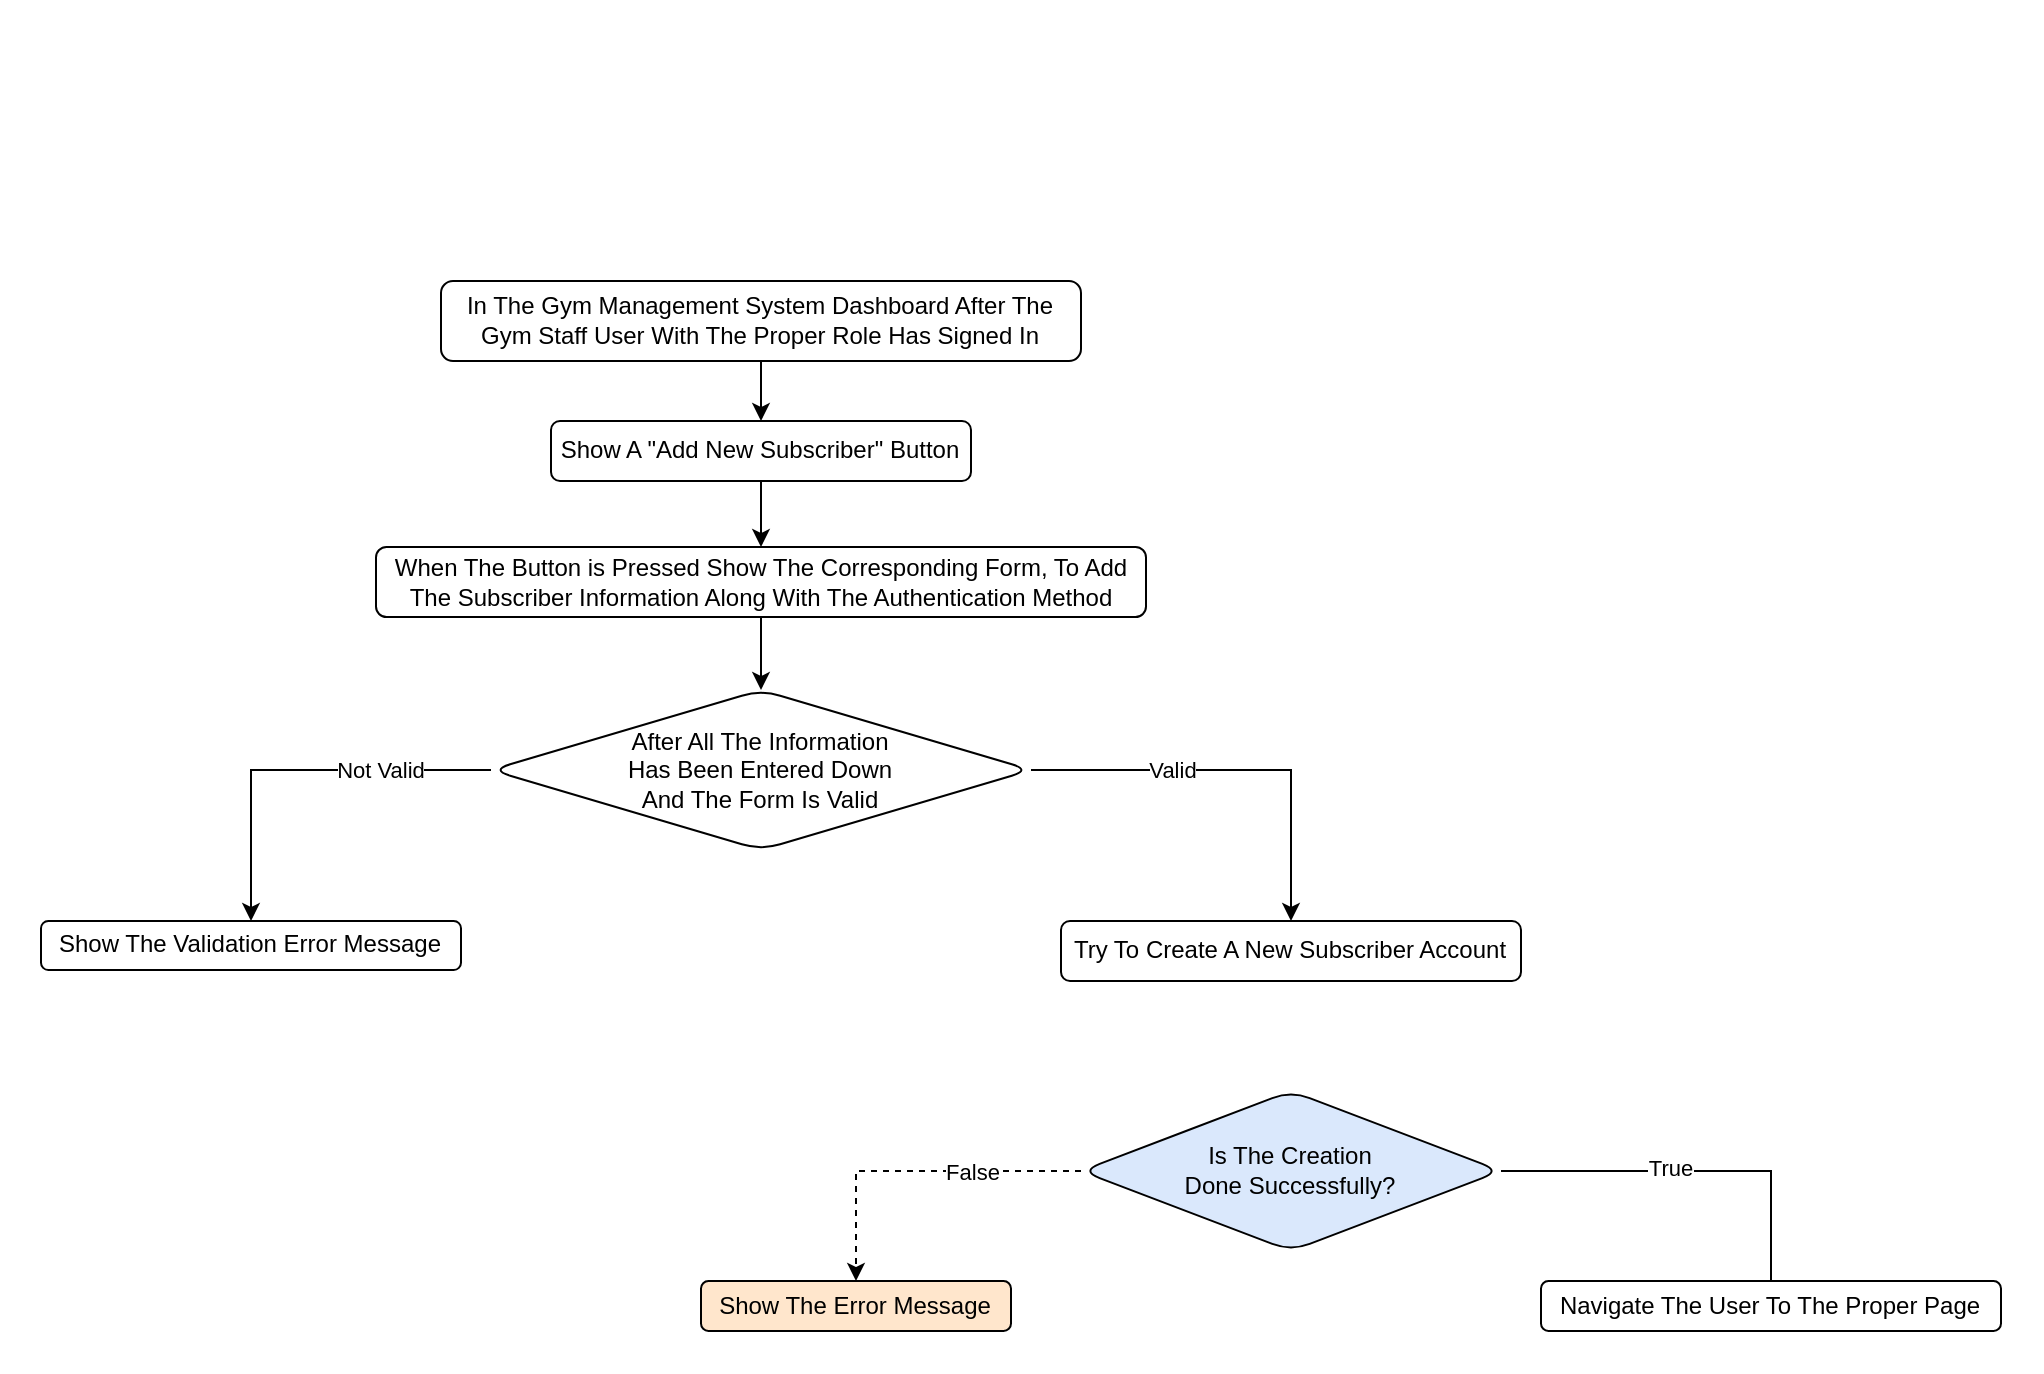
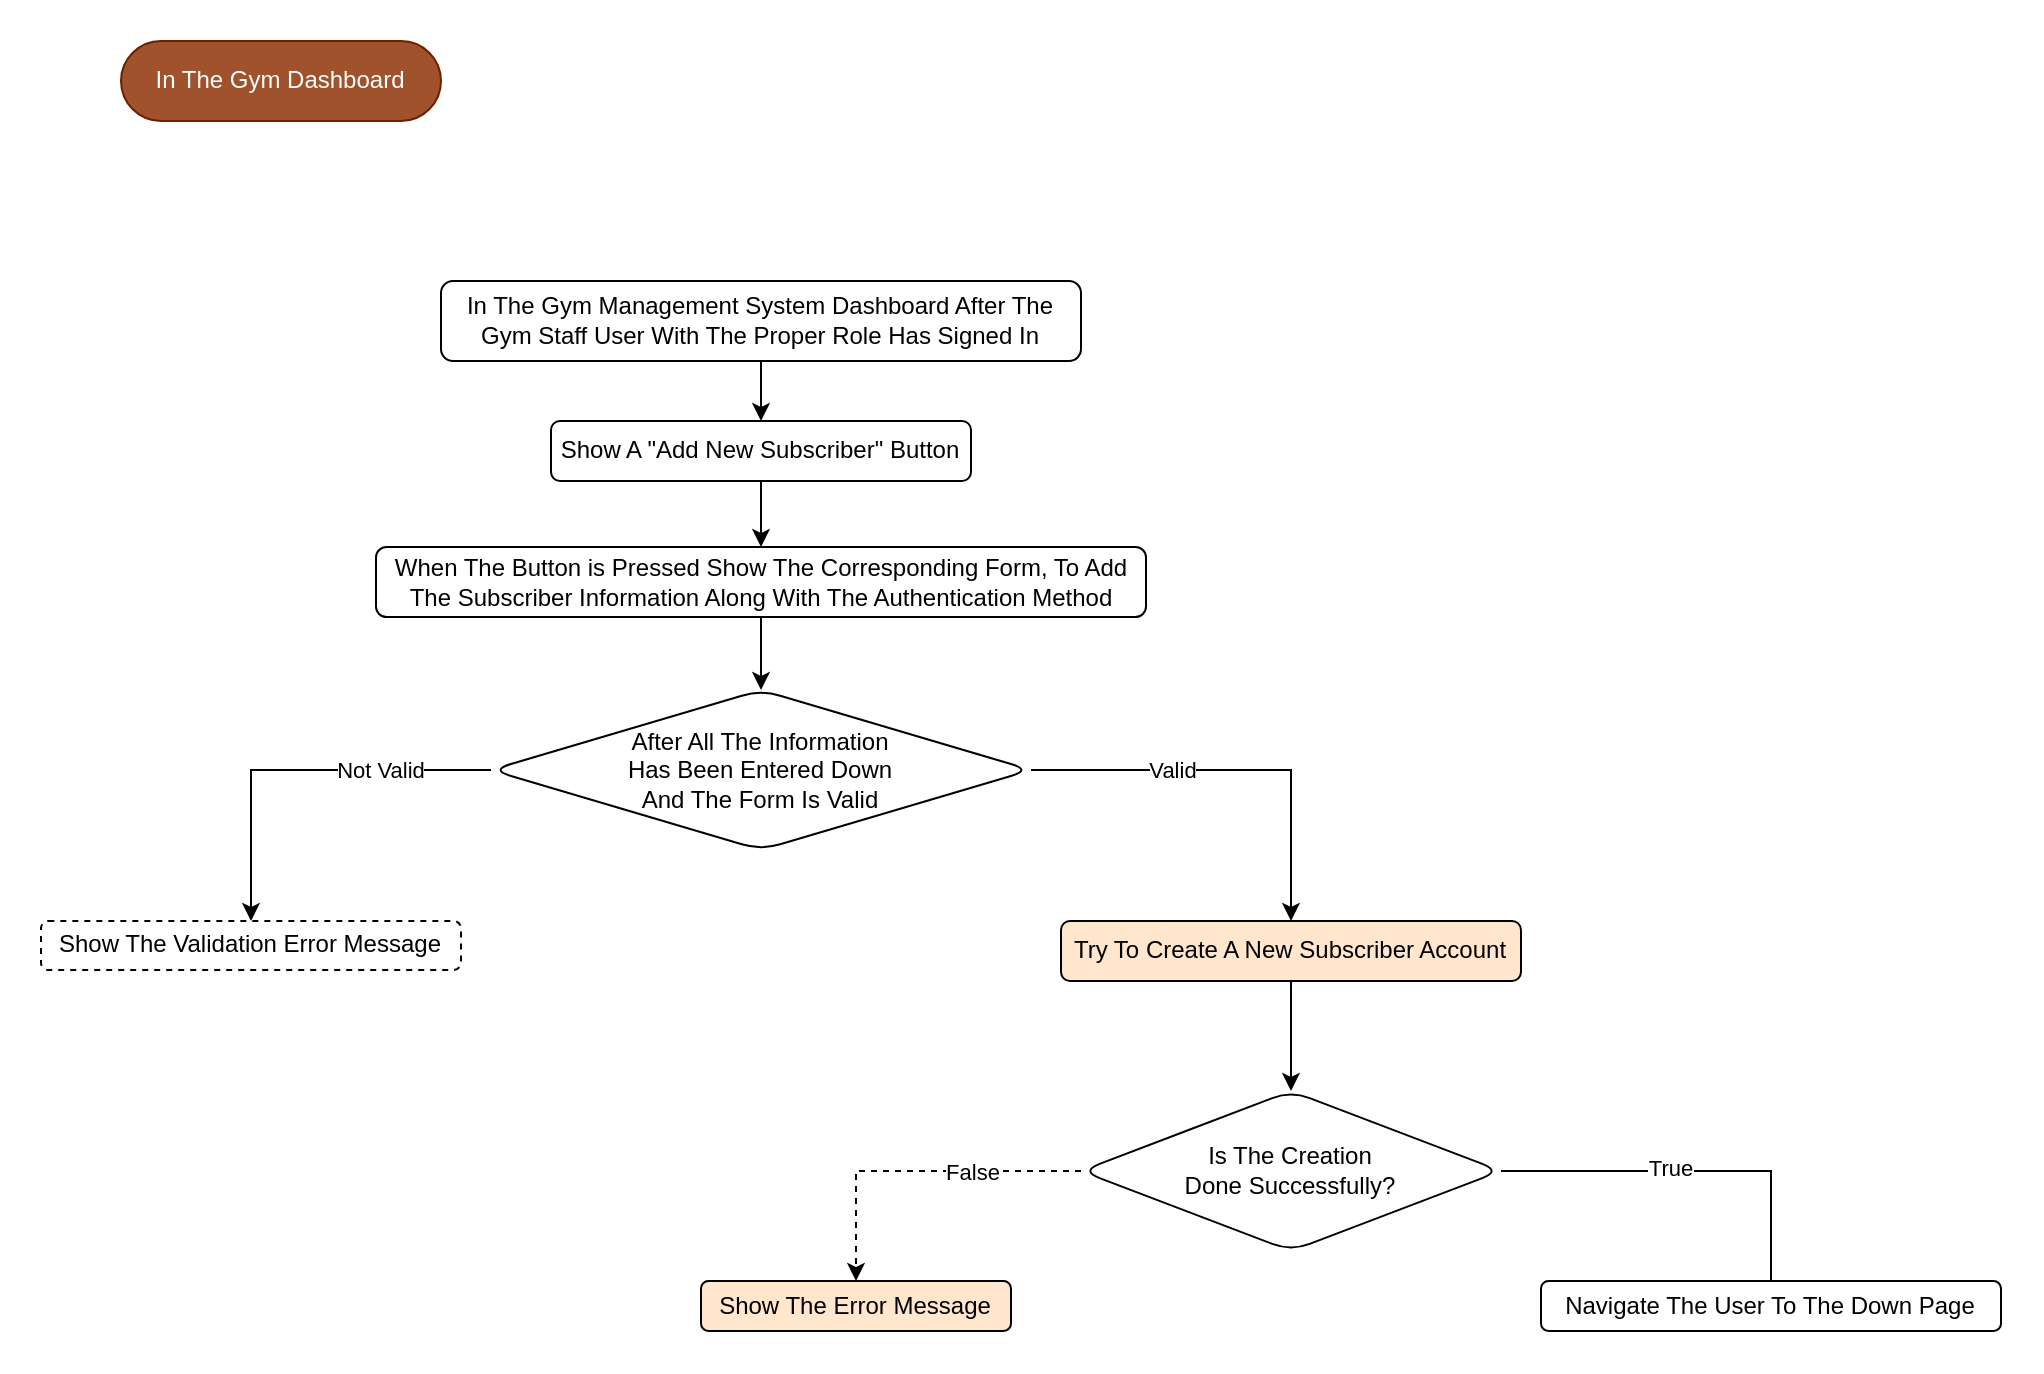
node "In The Gym Dashboard": added
node "Show The Validation Error Message": style solid -> dashed
node "Try To Create A New Subscriber Account": fillcolor #ffffff -> #ffe6cc
edge "Try To Create A New Subscriber Account" -> "Is The Creation Done Successfully?": added
node "Is The Creation Done Successfully?": fillcolor #dae8fc -> #ffffff
node "Navigate The User To The Proper Page": label "Navigate The User To The Proper Page" -> "Navigate The User To The Down Page"
